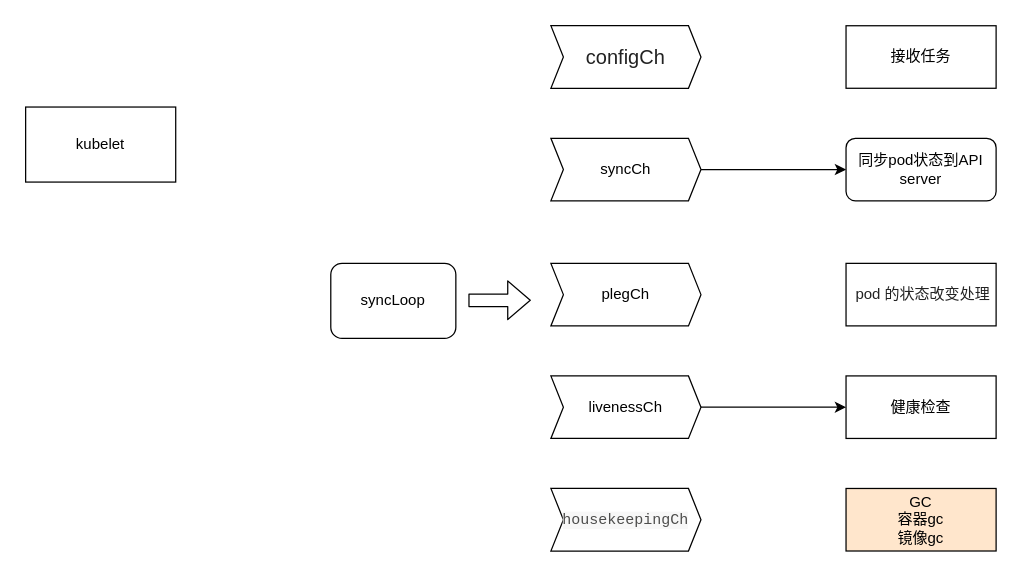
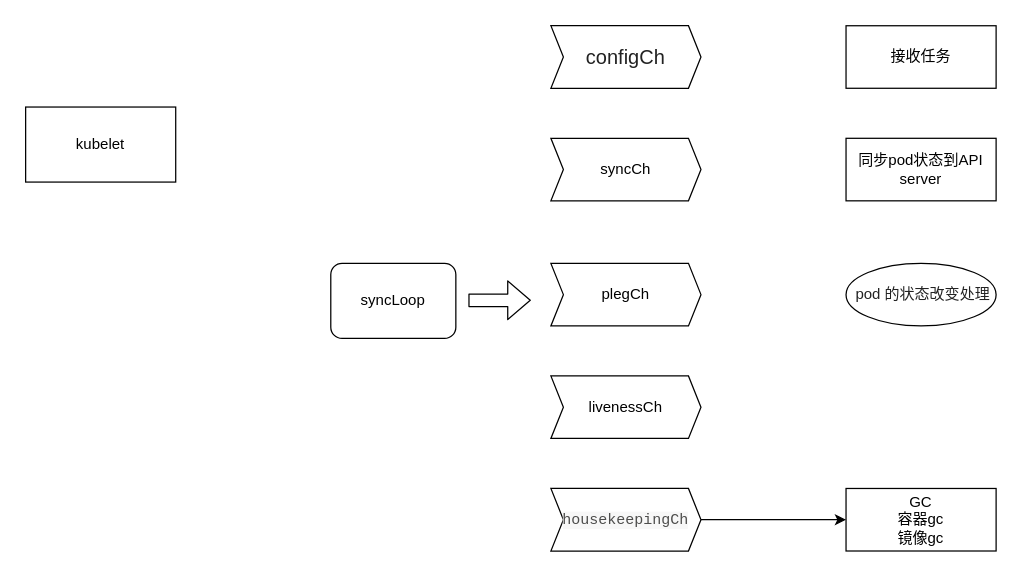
edge "syncCh" -> "同步pod状态到API server": removed
node "同步pod状态到API server": shape rounded rectangle -> rectangle
node "pod 的状态改变处理": shape rectangle -> ellipse
edge "livenessCh" -> "健康检查": removed
node "健康检查": removed
edge "housekeepingCh" -> "GC 容器gc 镜像gc": added
node "GC 容器gc 镜像gc": fillcolor #ffe6cc -> #ffffff
